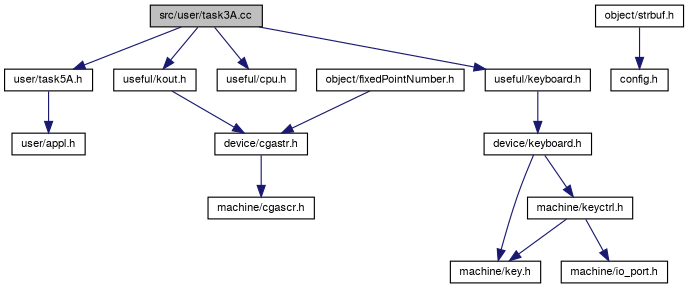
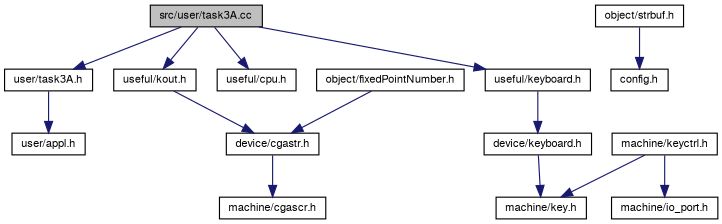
node "user/task5A.h": label "user/task5A.h" -> "user/task3A.h"
edge "device/keyboard.h" -> "machine/keyctrl.h": removed
